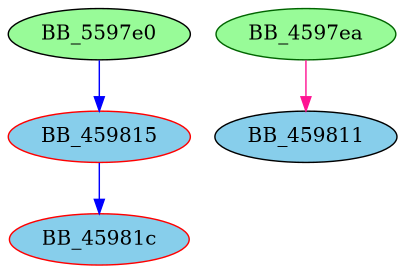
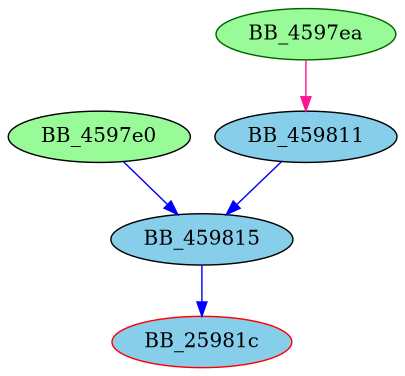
node "BB_5597e0": label "BB_5597e0" -> "BB_4597e0"
node "BB_459815": color red -> black
edge "BB_459811" -> "BB_459815": added
node "BB_45981c": label "BB_45981c" -> "BB_25981c"
